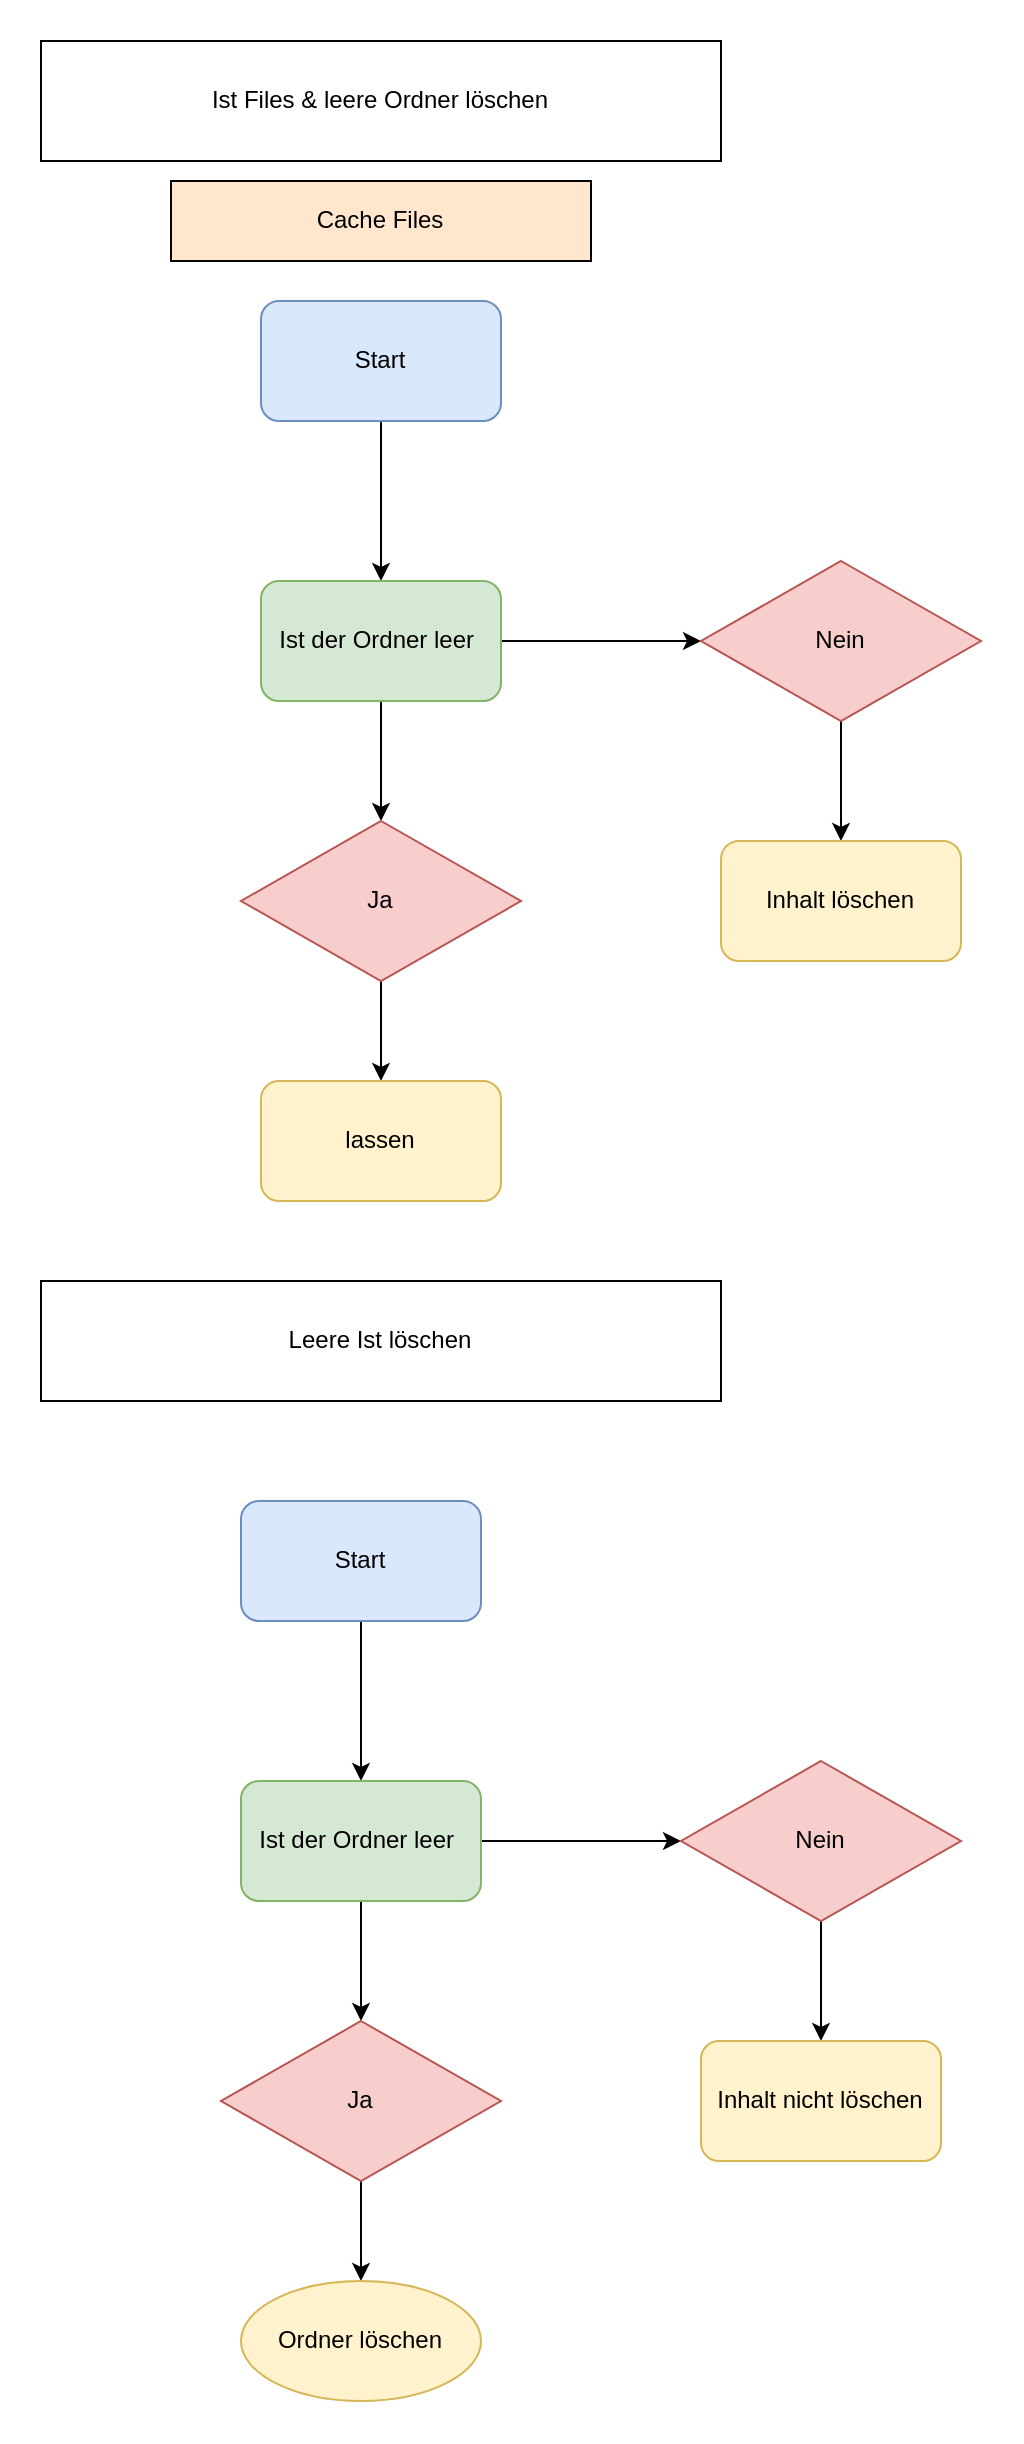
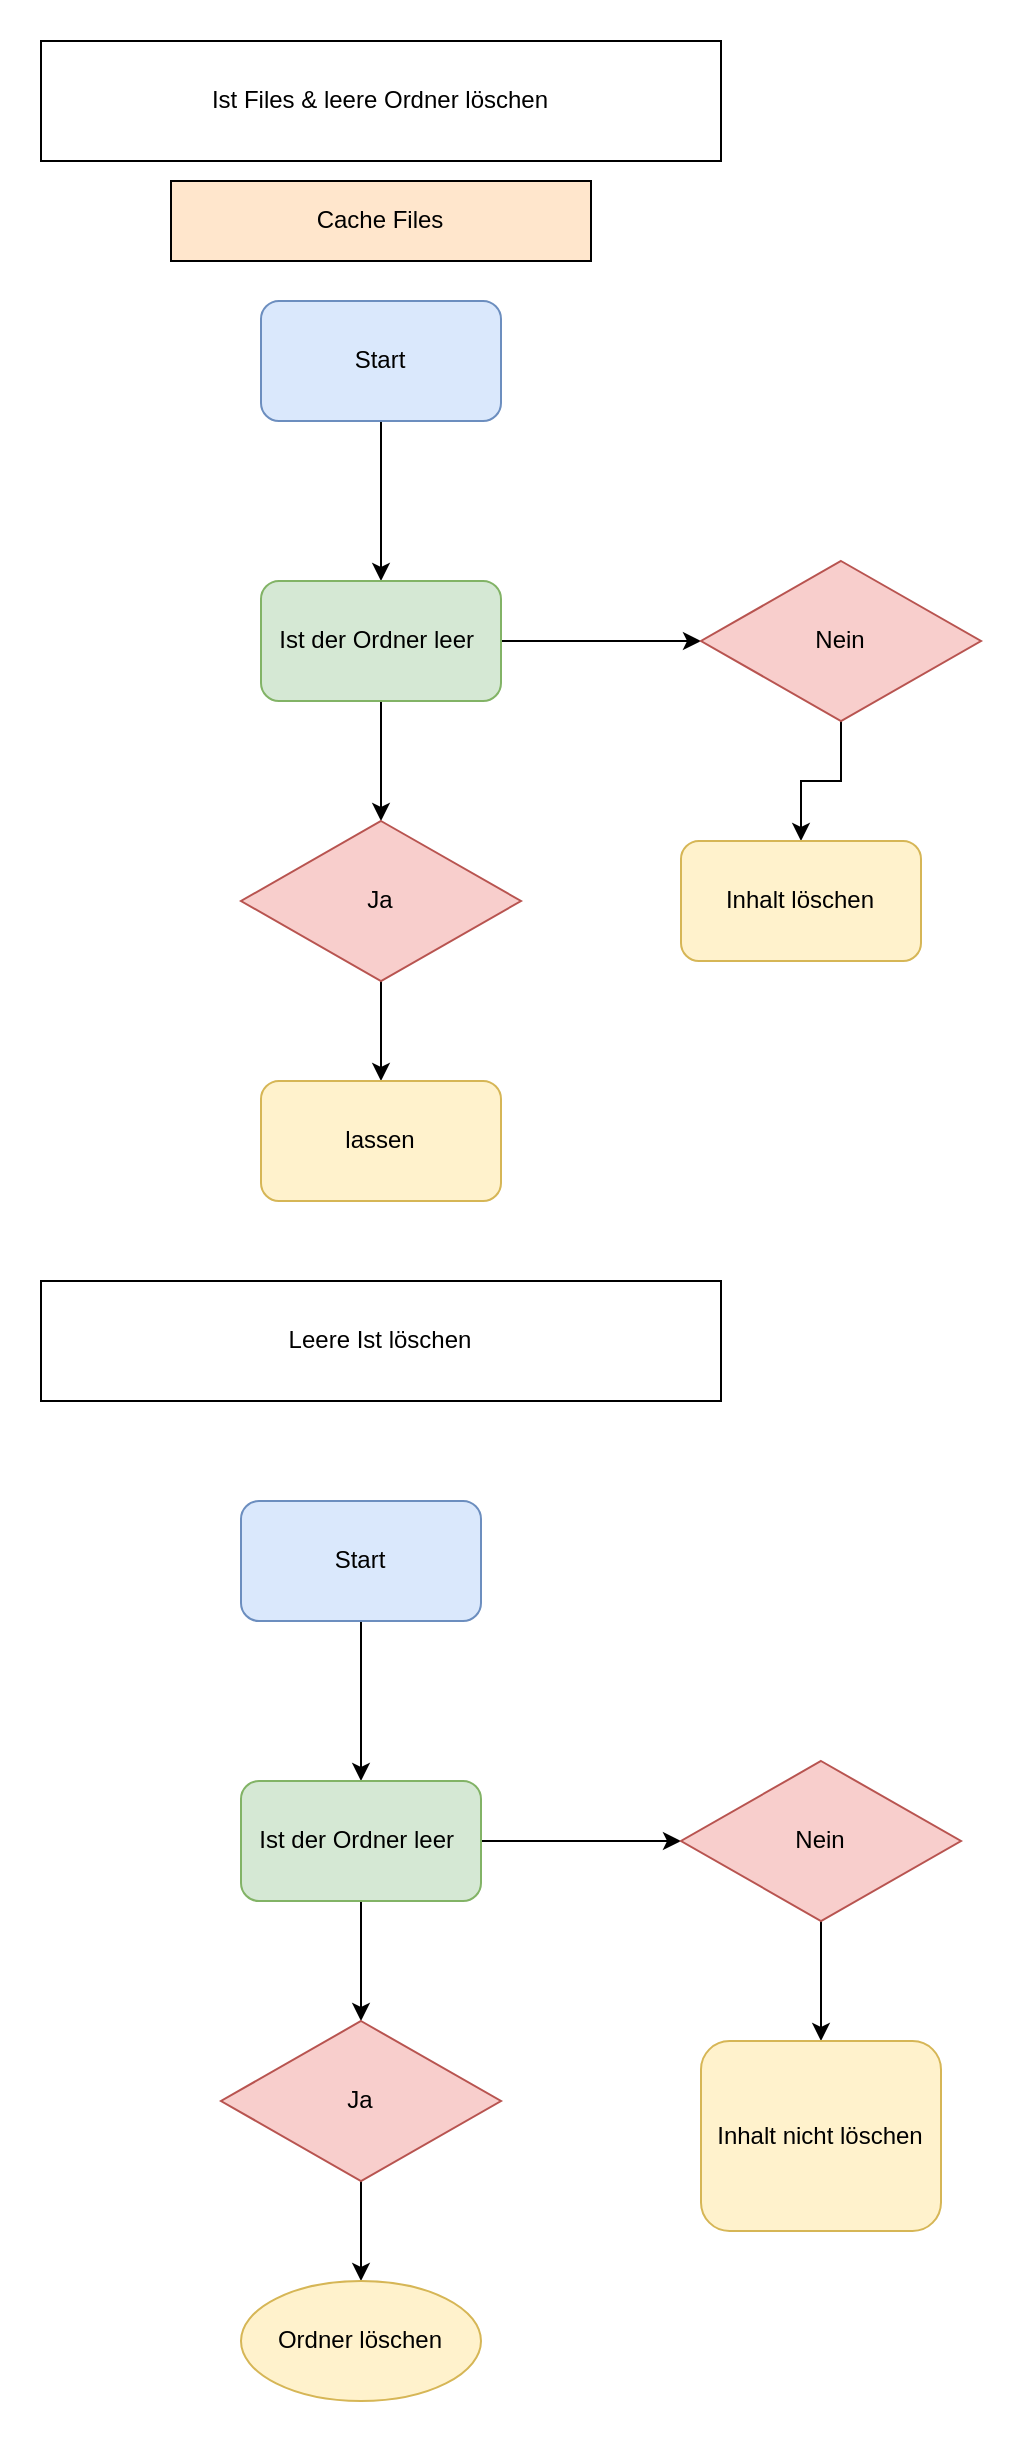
node "Inhalt löschen": moved (841, 901) -> (801, 901)
node "Inhalt nicht löschen": size 240x120 -> 240x190
